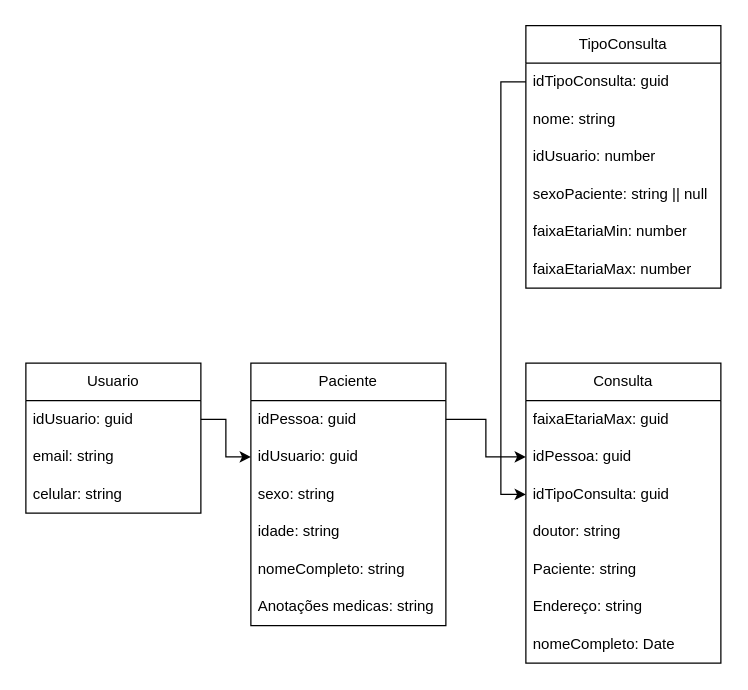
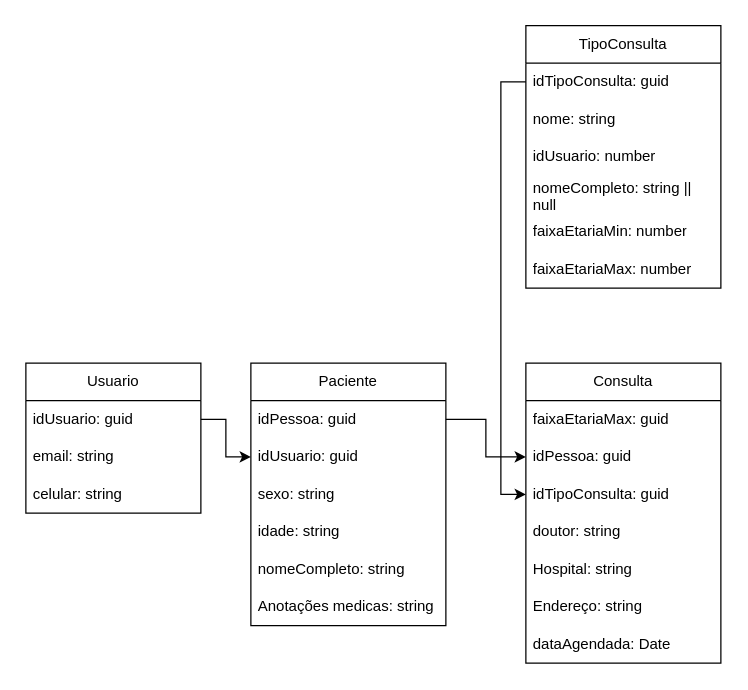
node "sexoPaciente: string || null": label "sexoPaciente: string || null" -> "nomeCompleto: string || null"
node "Paciente: string": label "Paciente: string" -> "Hospital: string"
node "nomeCompleto: Date": label "nomeCompleto: Date" -> "dataAgendada: Date"
